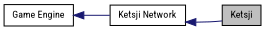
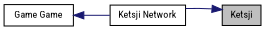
node "Game Engine": label "Game Engine" -> "Game Game"
edge "Ketsji" -> "Ketsji Network": reversed
